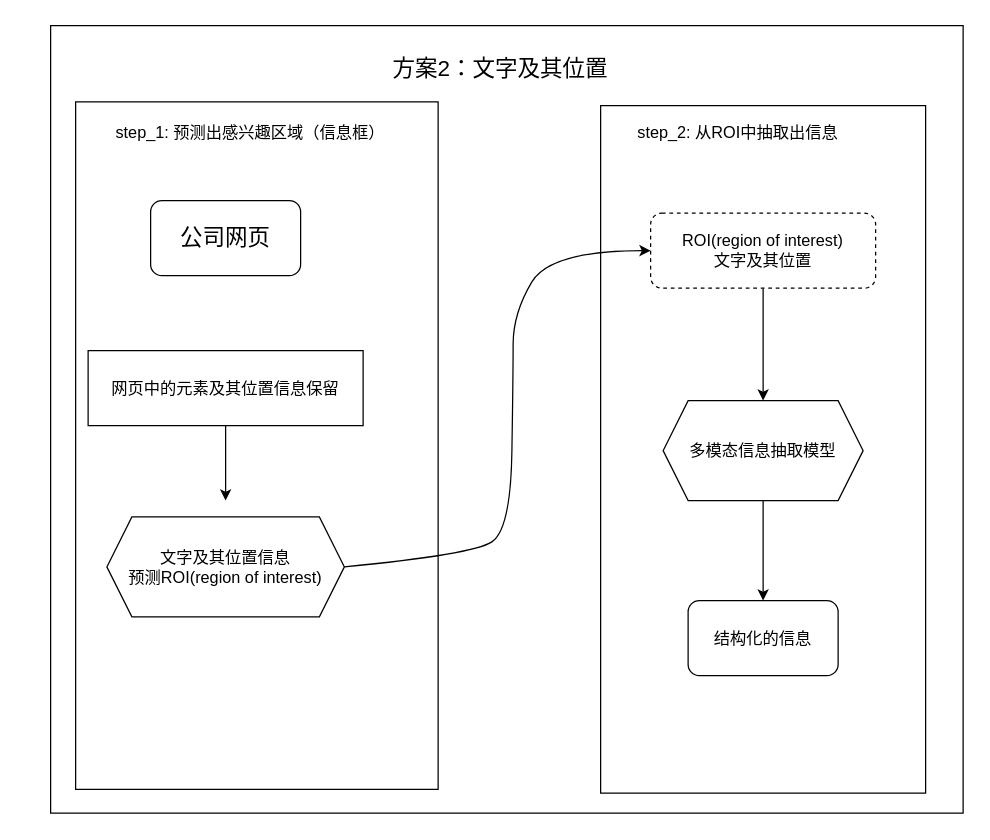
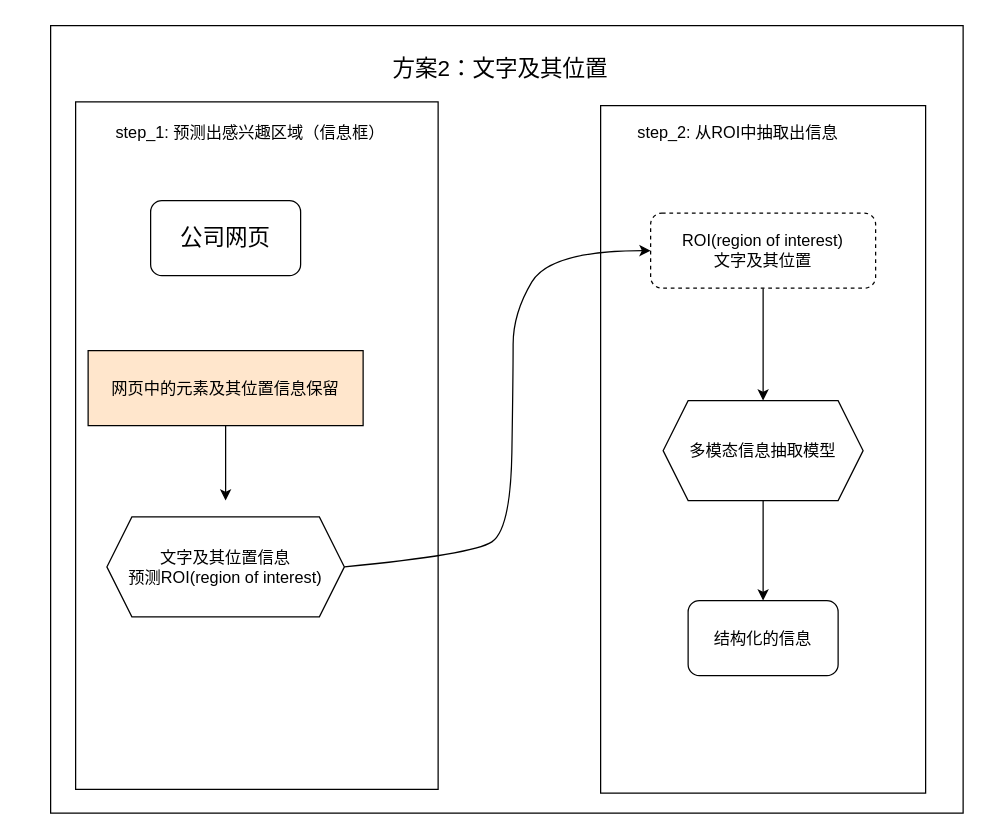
node "网页中的元素及其位置信息保留": fillcolor #ffffff -> #ffe6cc
